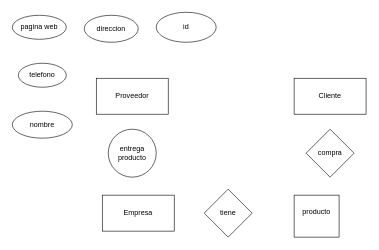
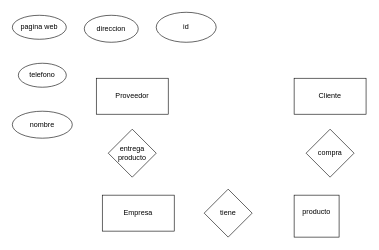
node "entrega producto": shape ellipse -> diamond
